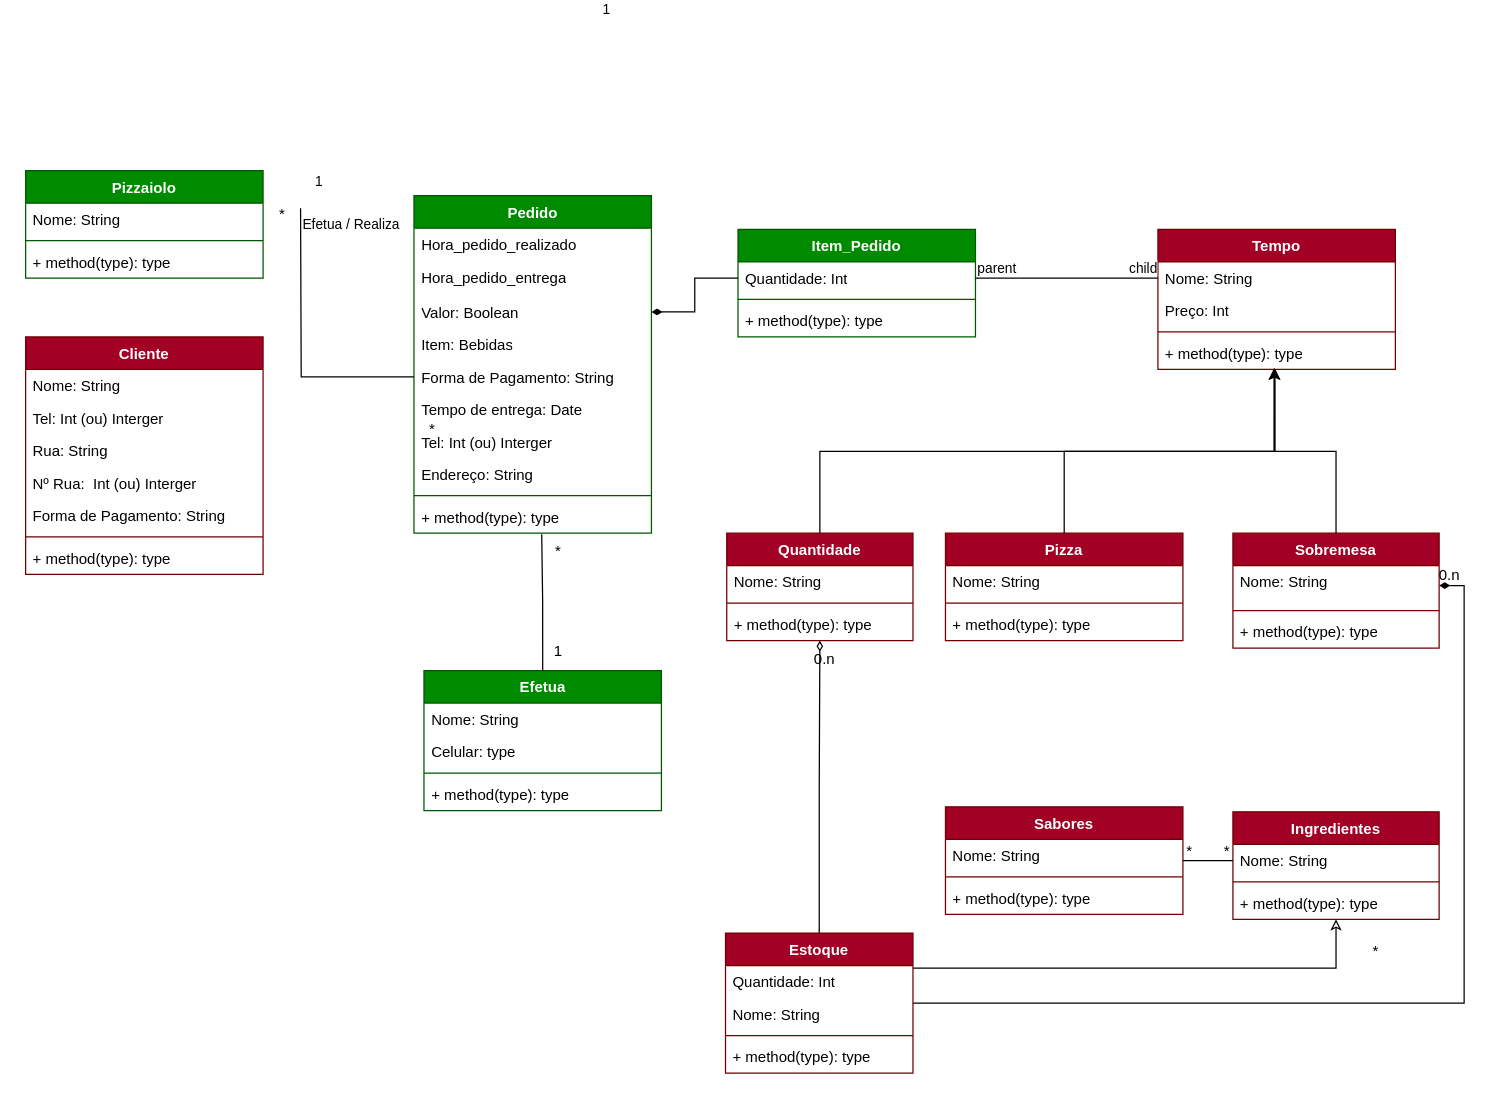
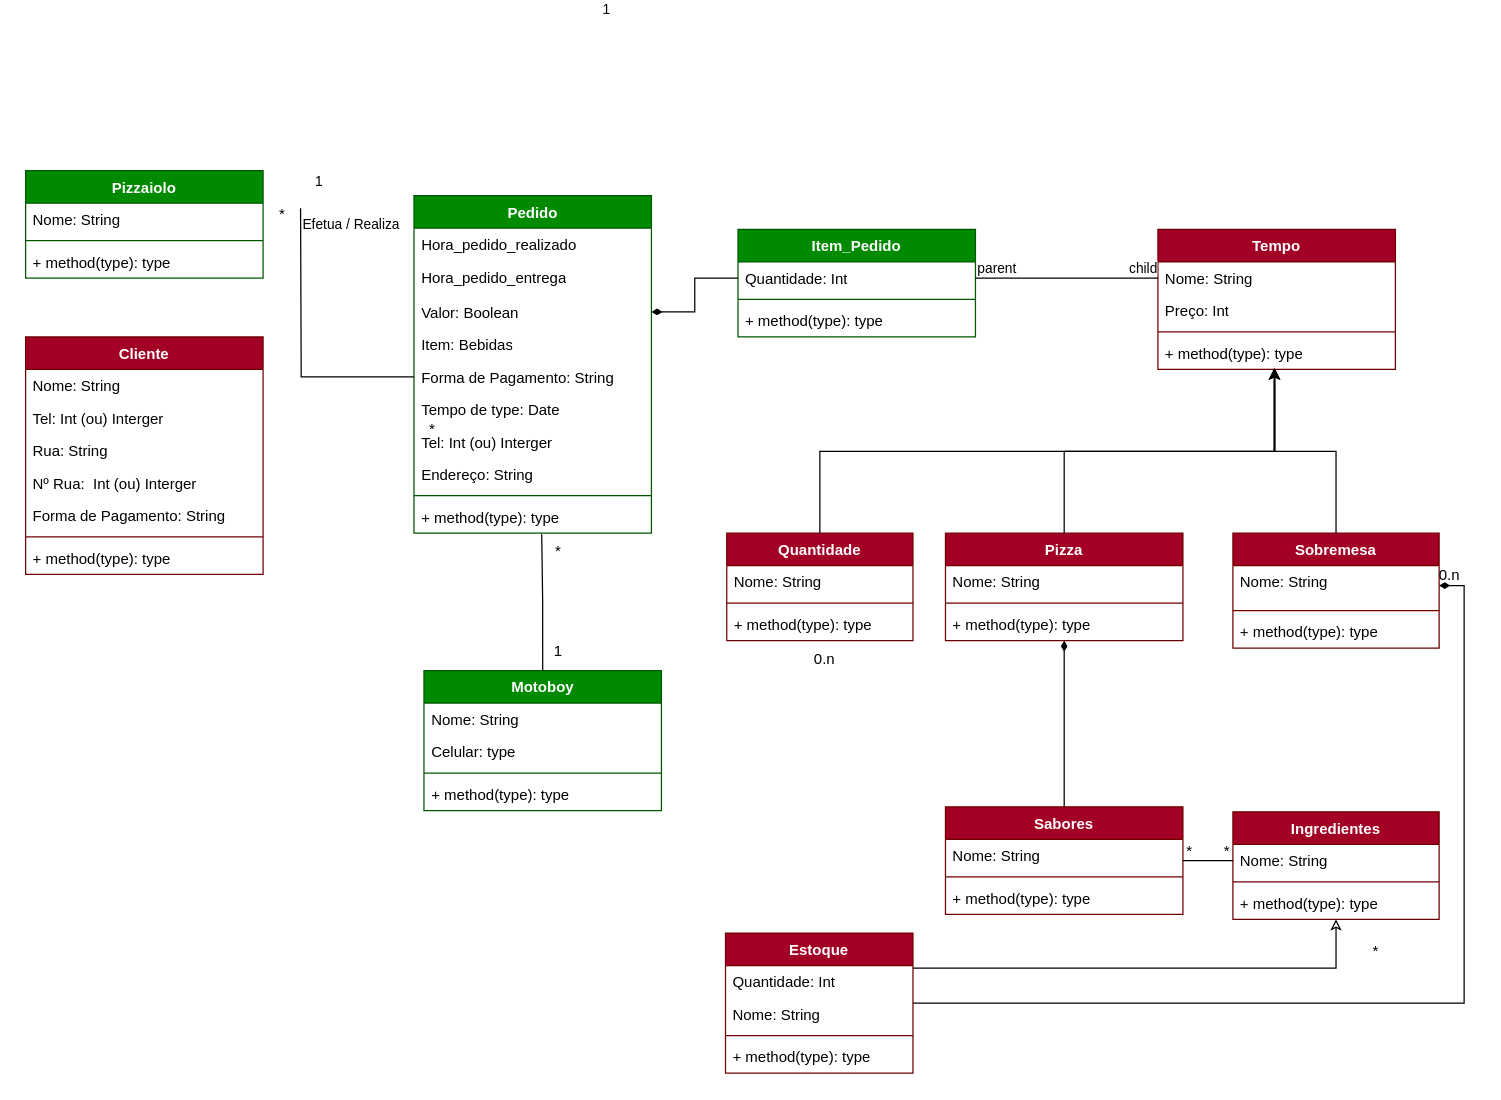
node "Tempo de entrega: Date": label "Tempo de entrega: Date" -> "Tempo de type: Date"
node "Efetua": label "Efetua" -> "Motoboy"
edge "Sabores" -> "Pizza": added
edge "Estoque" -> "Quantidade": removed
